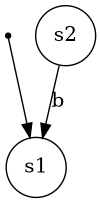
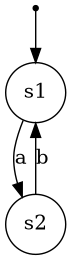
edge "s1" -> "s2": added, label "a"
